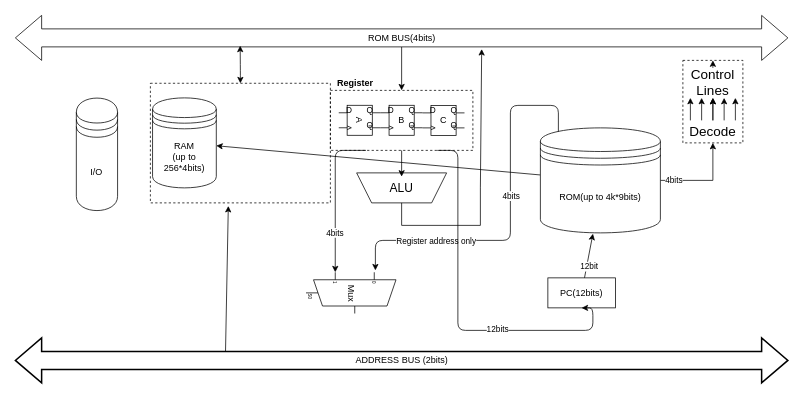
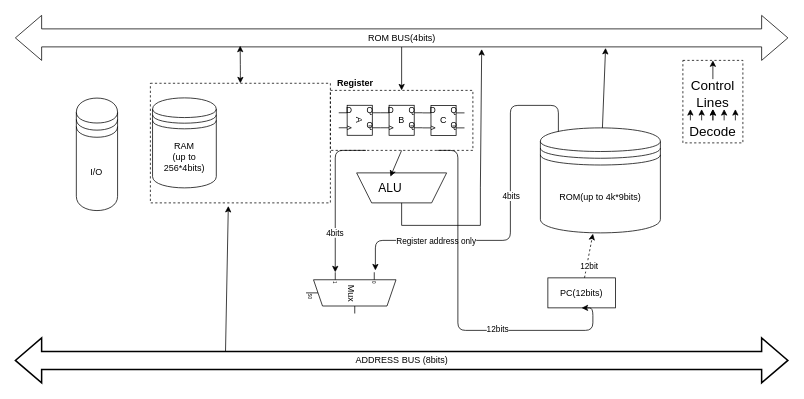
node "Control Lines": moved (713, 83) -> (713, 94)
edge "ROM(up to 4k*9bits)" -> "RAM (up to 256*4bits)": now "ROM(up to 4k*9bits)" -> "ROM BUS(4bits)"
edge "ROM(up to 4k*9bits)" -> "Decode": removed, label "4bits"
node "ALU": moved (402, 188) -> (390, 188)
edge "PC(12bits)" -> "ROM(up to 4k*9bits)": style solid -> dashed
node "ADDRESS BUS (2bits)": label "ADDRESS BUS (2bits)" -> "ADDRESS BUS (8bits)"
